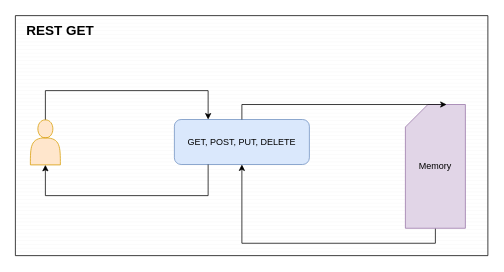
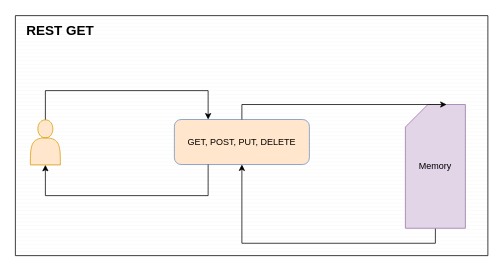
node "GET, POST, PUT, DELETE": fillcolor #dae8fc -> #ffe6cc
